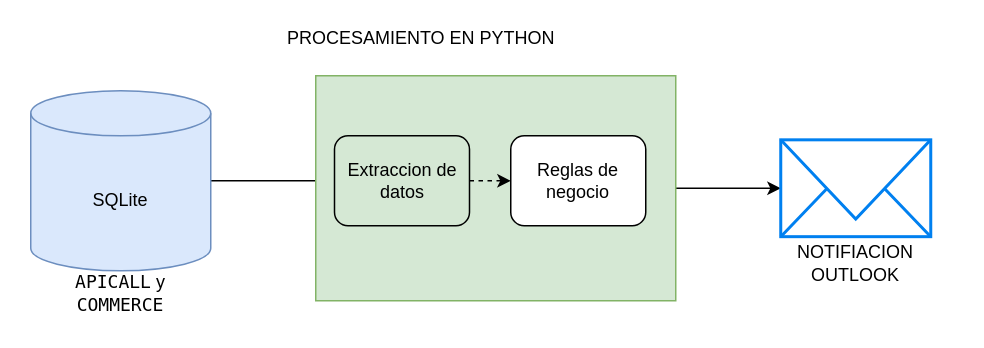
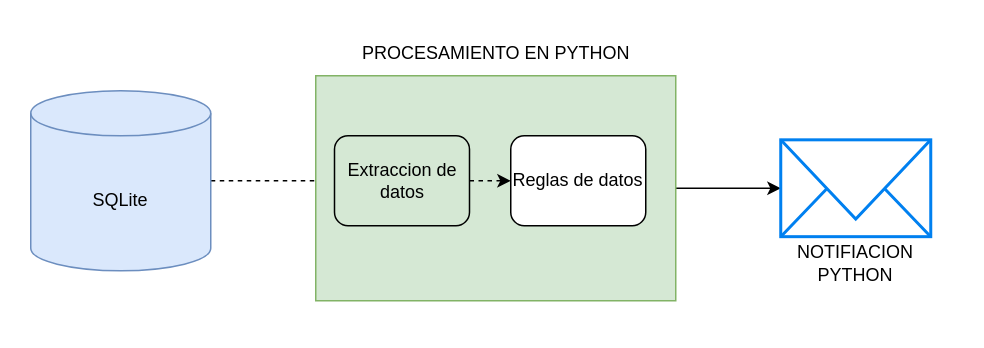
node "PROCESAMIENTO EN PYTHON": moved (421, 38) -> (496, 53)
edge "SQLite" -> "Extraccion de datos": style solid -> dashed
node "Reglas de negocio": label "Reglas de negocio" -> "Reglas de datos"
node "NOTIFIACION OUTLOOK": label "NOTIFIACION OUTLOOK" -> "NOTIFIACION PYTHON"
node "APICALL y COMMERCE": removed
